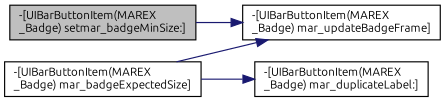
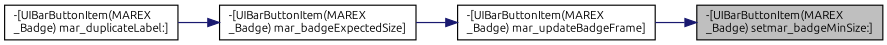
edge "-[UIBarButtonItem(MAREX _Badge) setmar_badgeMinSize:]" -> "-[UIBarButtonItem(MAREX _Badge) mar_updateBadgeFrame]": reversed
edge "-[UIBarButtonItem(MAREX _Badge) mar_badgeExpectedSize]" -> "-[UIBarButtonItem(MAREX _Badge) mar_duplicateLabel:]": reversed
